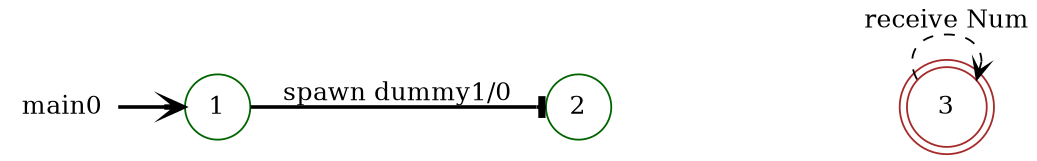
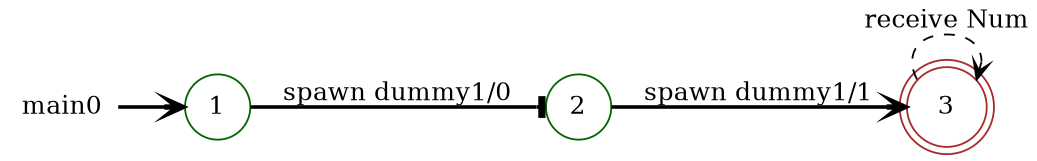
edge "2" -> "3": added, label "spawn dummy1/1"
